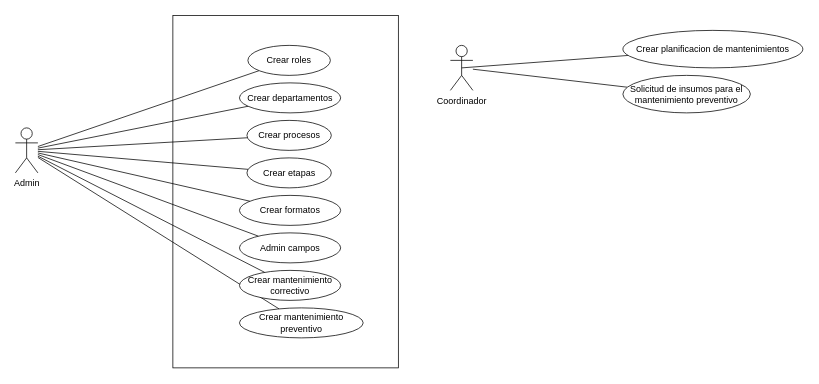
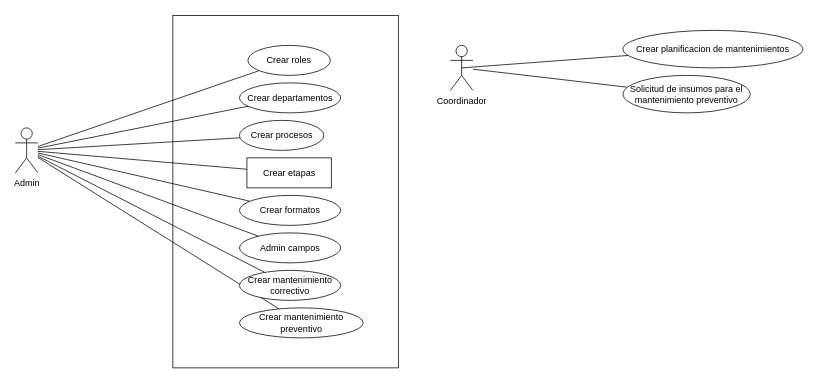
node "Crear procesos": moved (289, 135) -> (282, 135)
node "Crear etapas": shape ellipse -> rectangle
